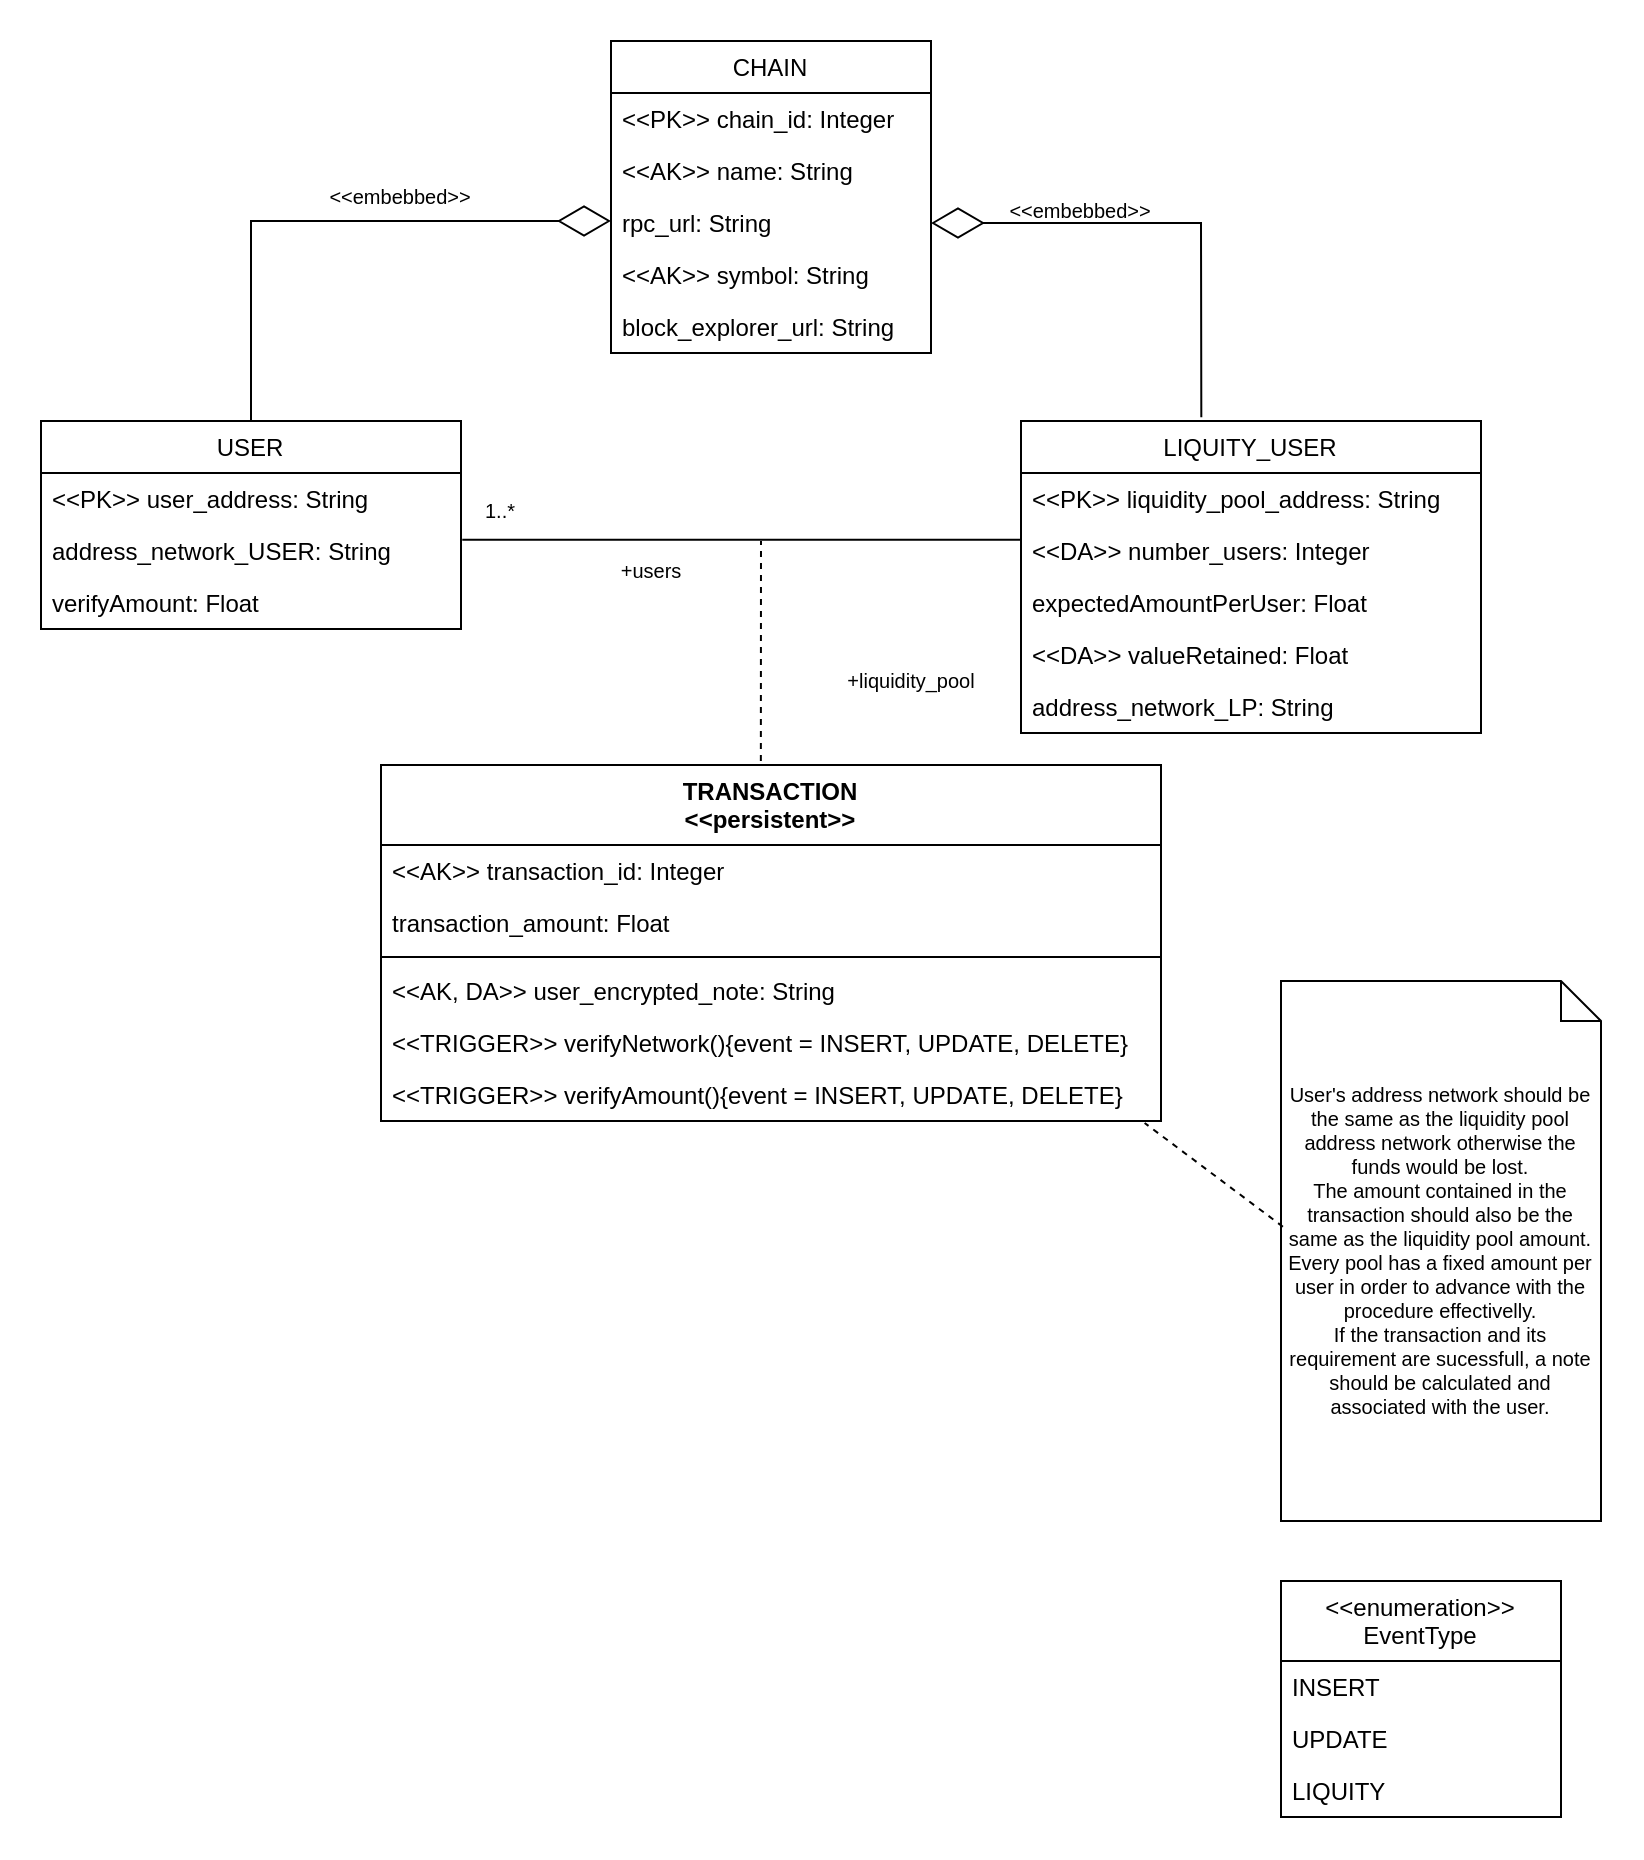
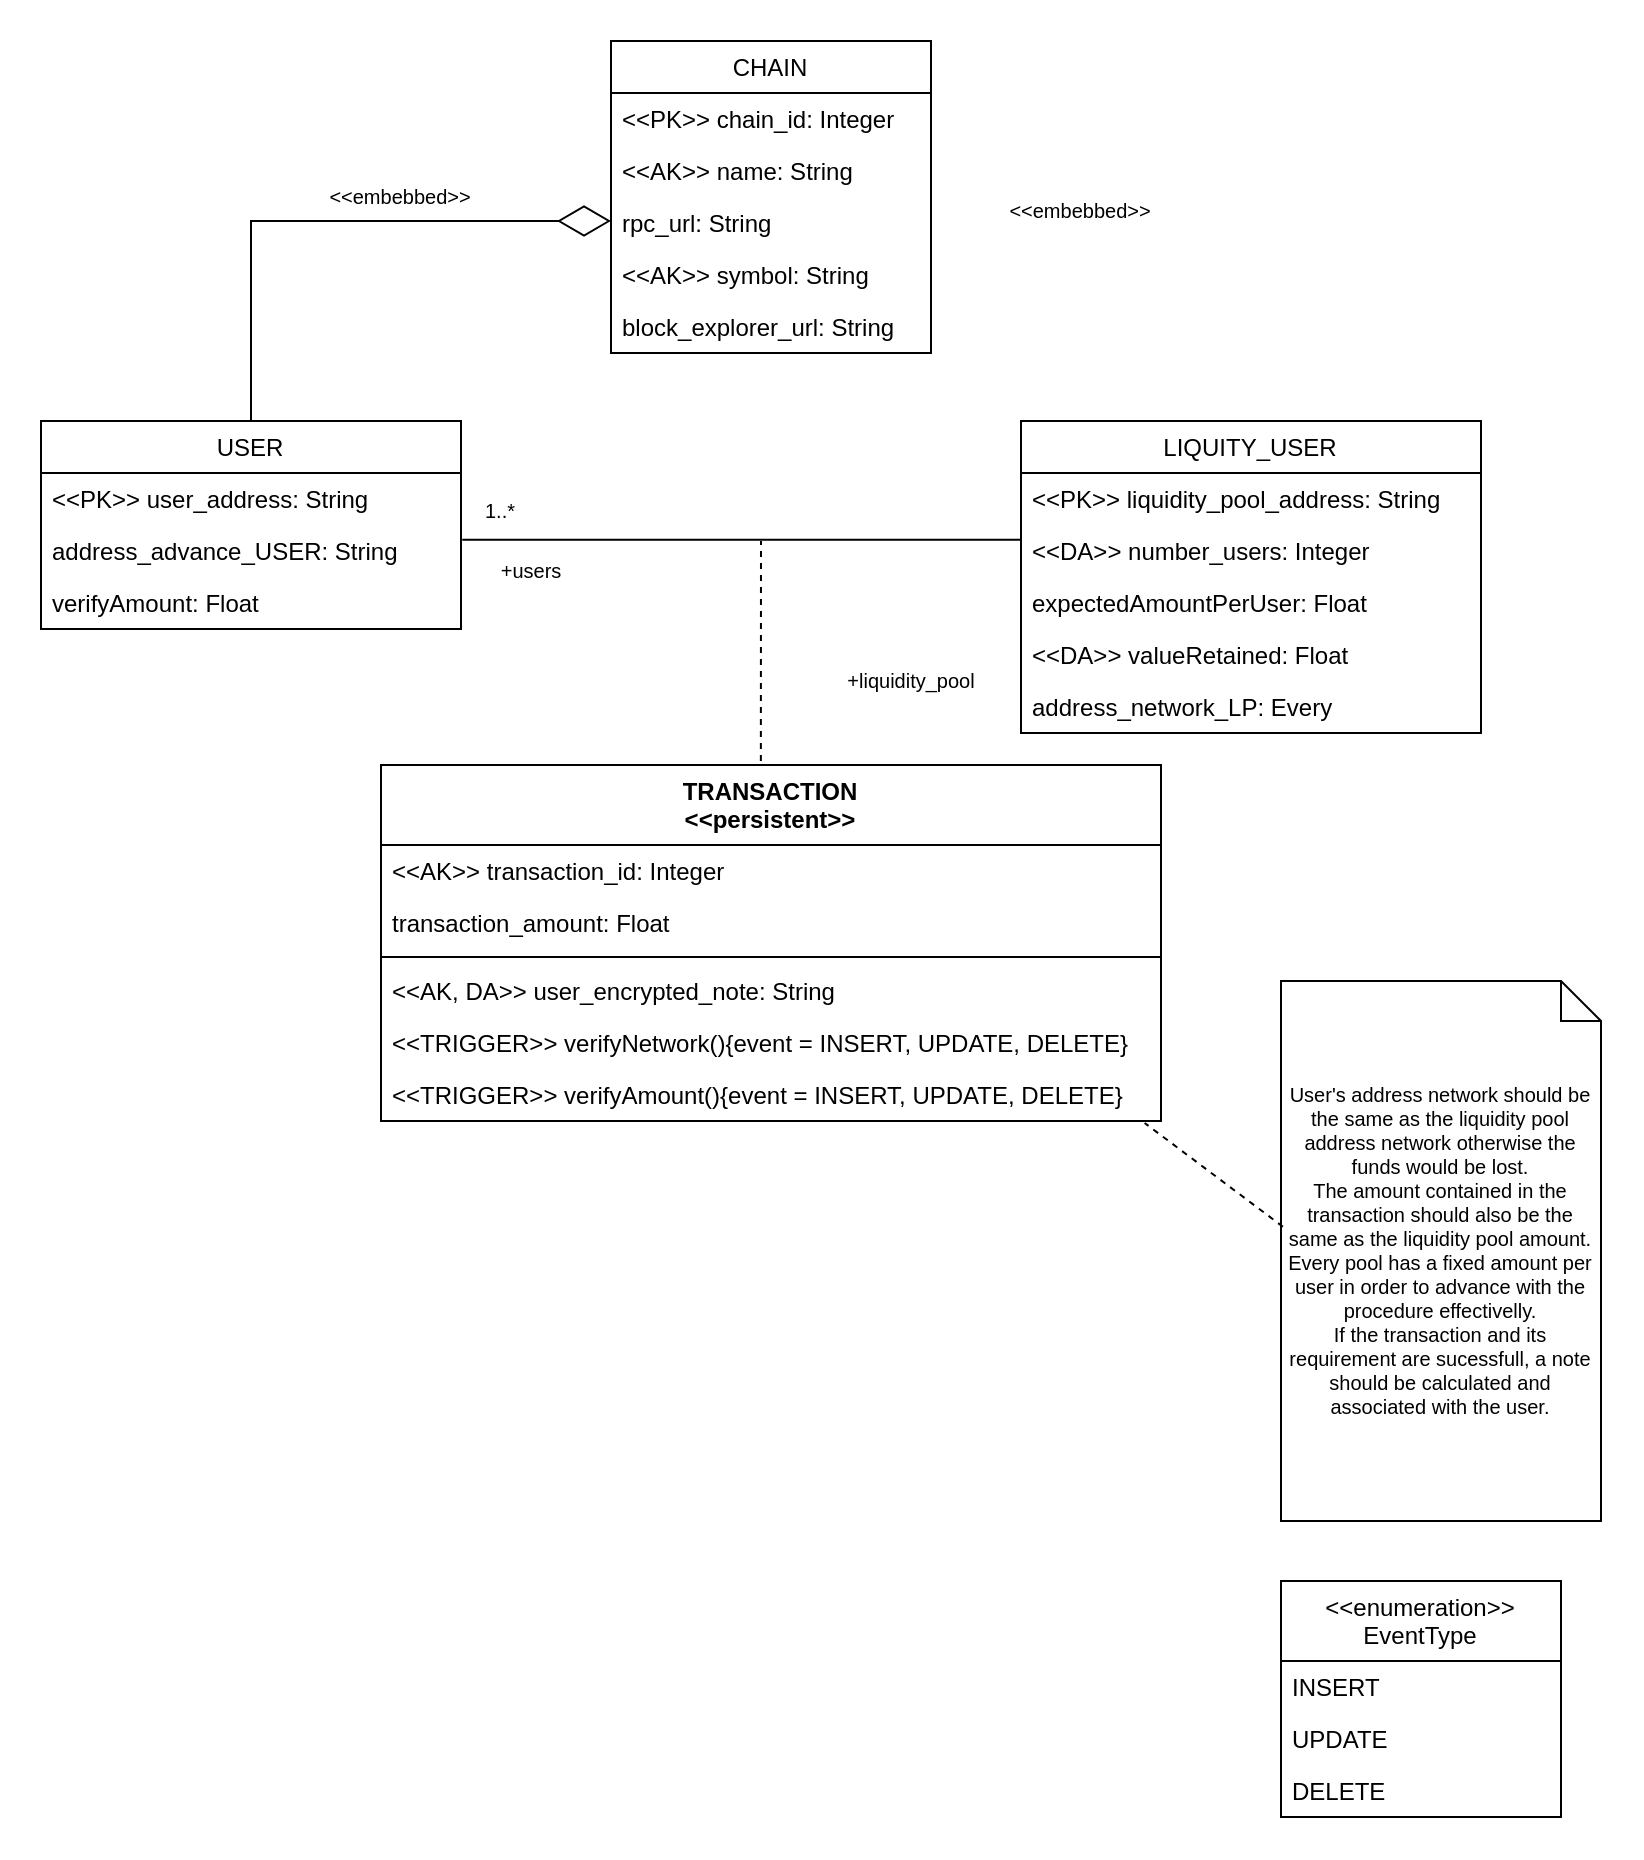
edge "LIQUITY_USER" -> "rpc_url: String": removed
node "address_network_USER: String": label "address_network_USER: String" -> "address_advance_USER: String"
node "+users": moved (651, 571) -> (531, 571)
node "address_network_LP: String": label "address_network_LP: String" -> "address_network_LP: Every"
node "LIQUITY": label "LIQUITY" -> "DELETE"
